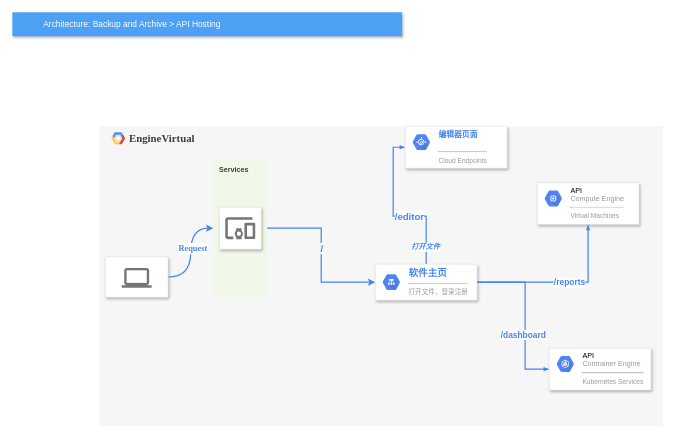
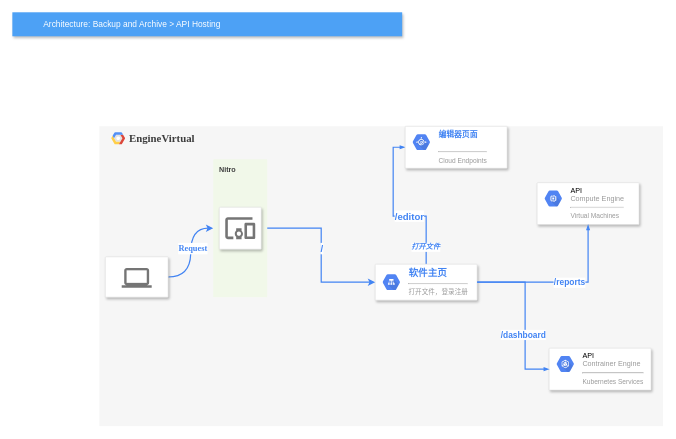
node "Services": label "Services" -> "Nitro"
